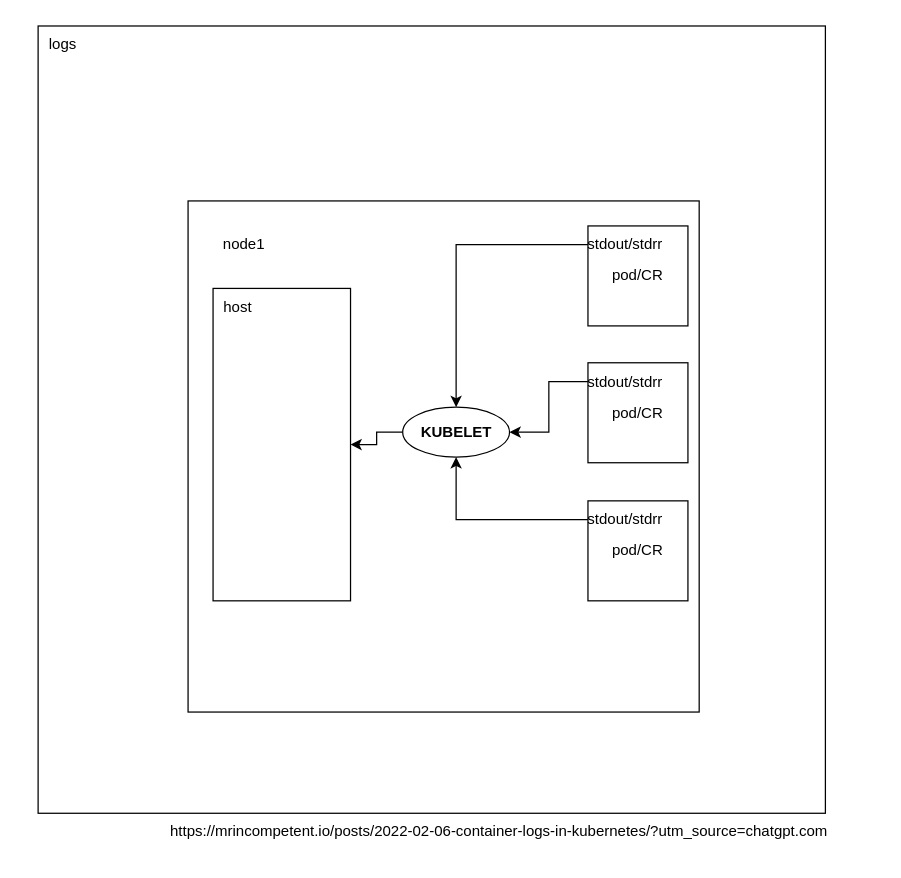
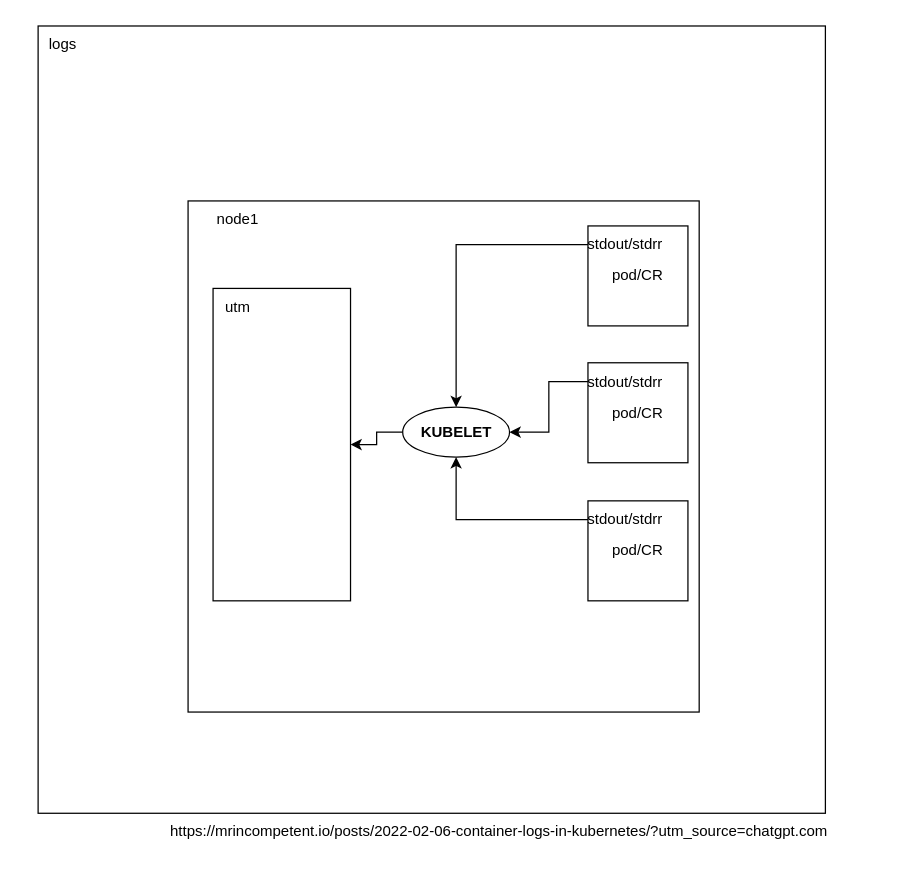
node "node1": moved (244, 244) -> (238, 219)
node "host": label "host" -> "utm"
